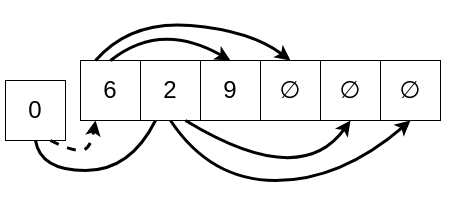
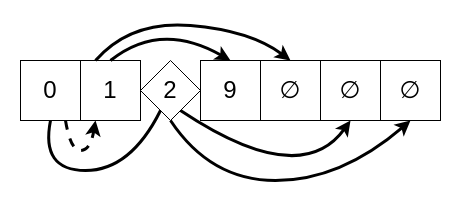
node "6": label "6" -> "1"
node "2": shape rectangle -> diamond
node "0": moved (36, 111) -> (51, 91)
